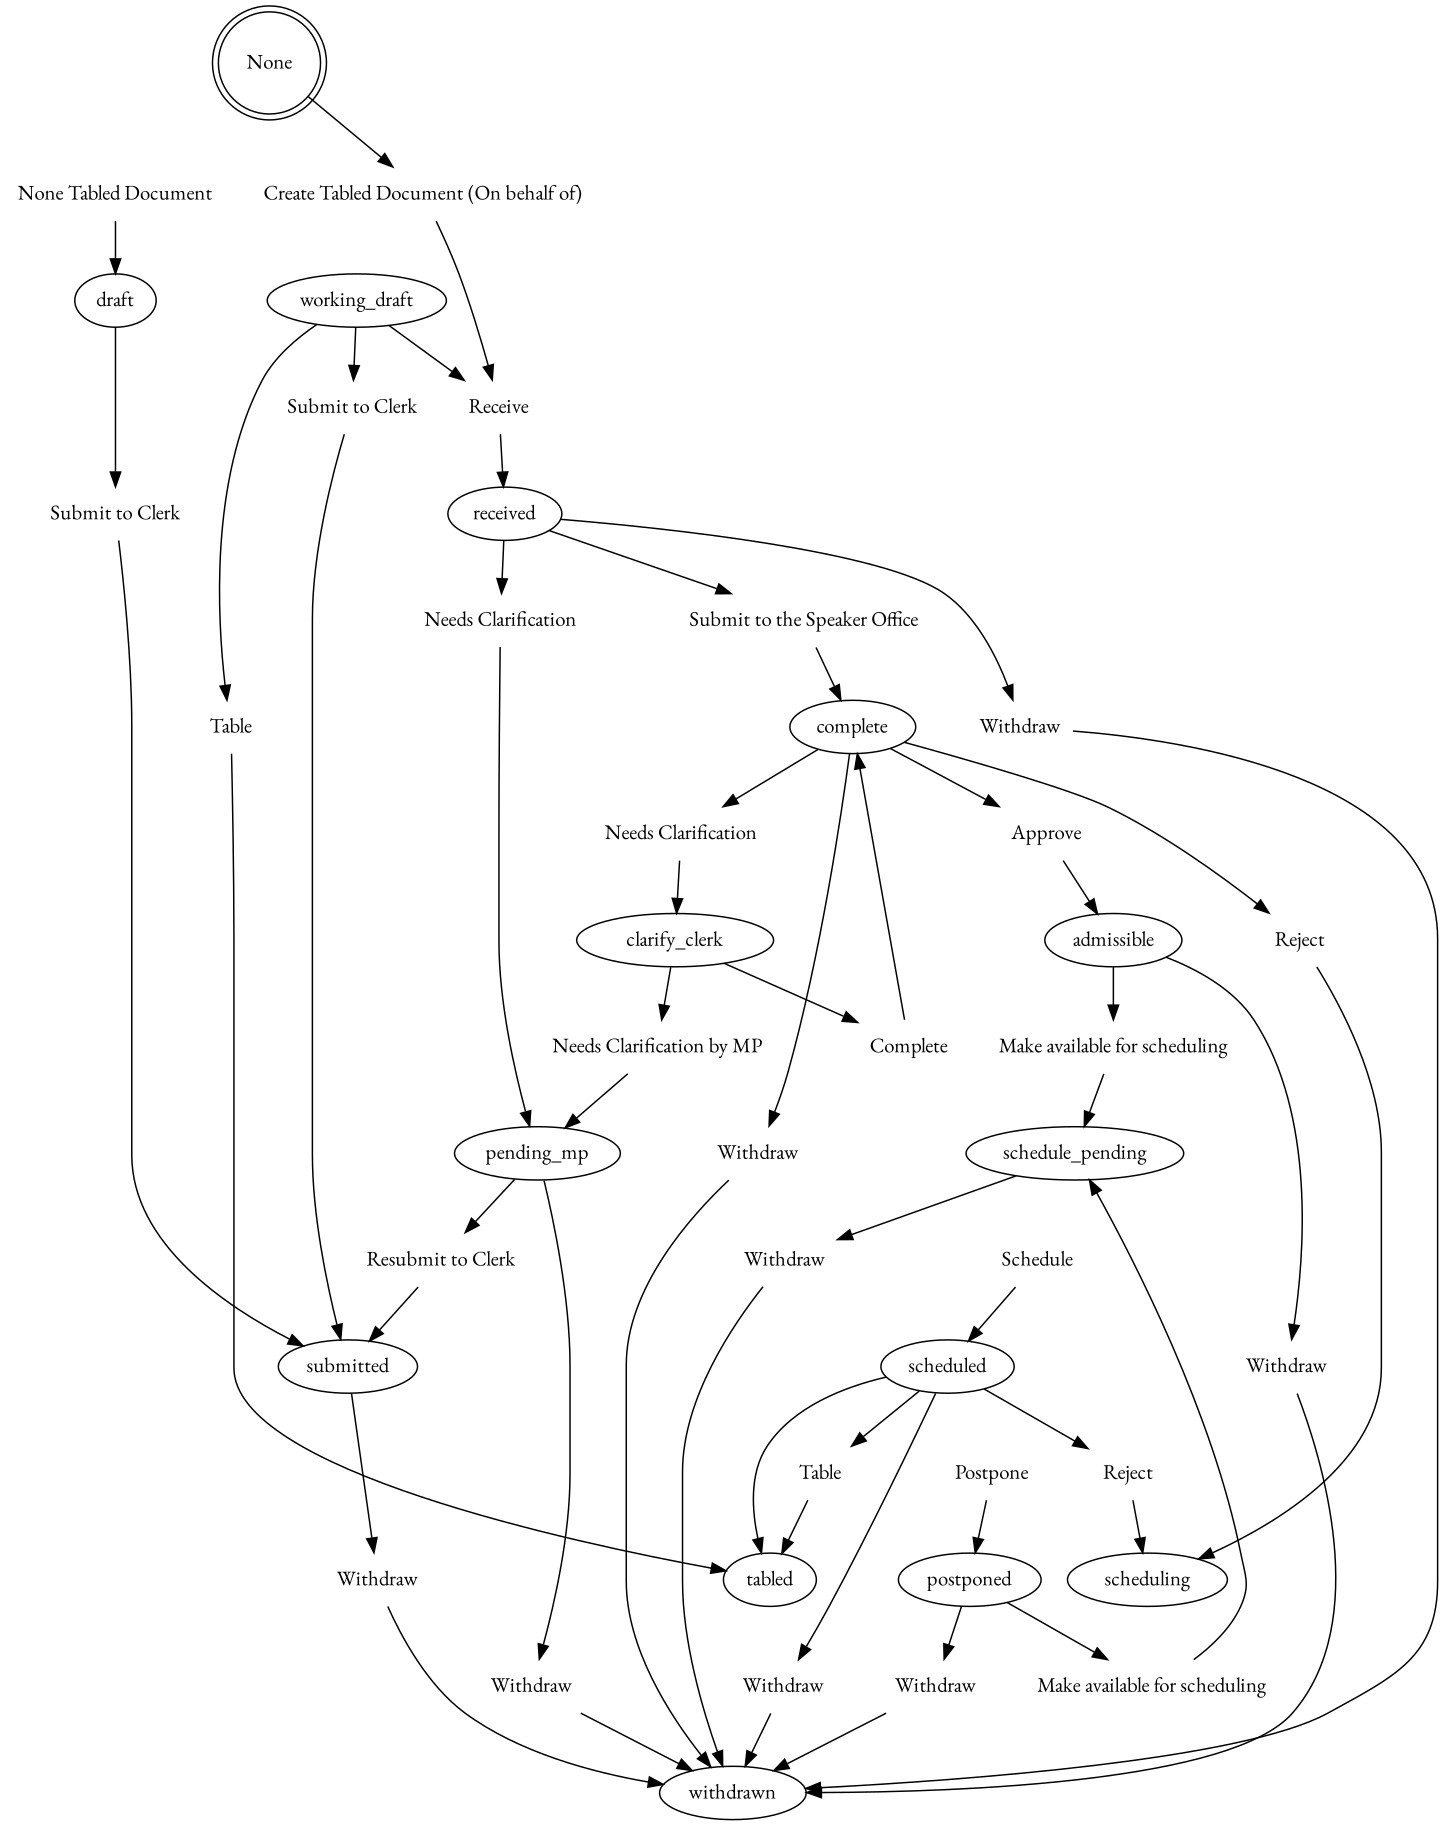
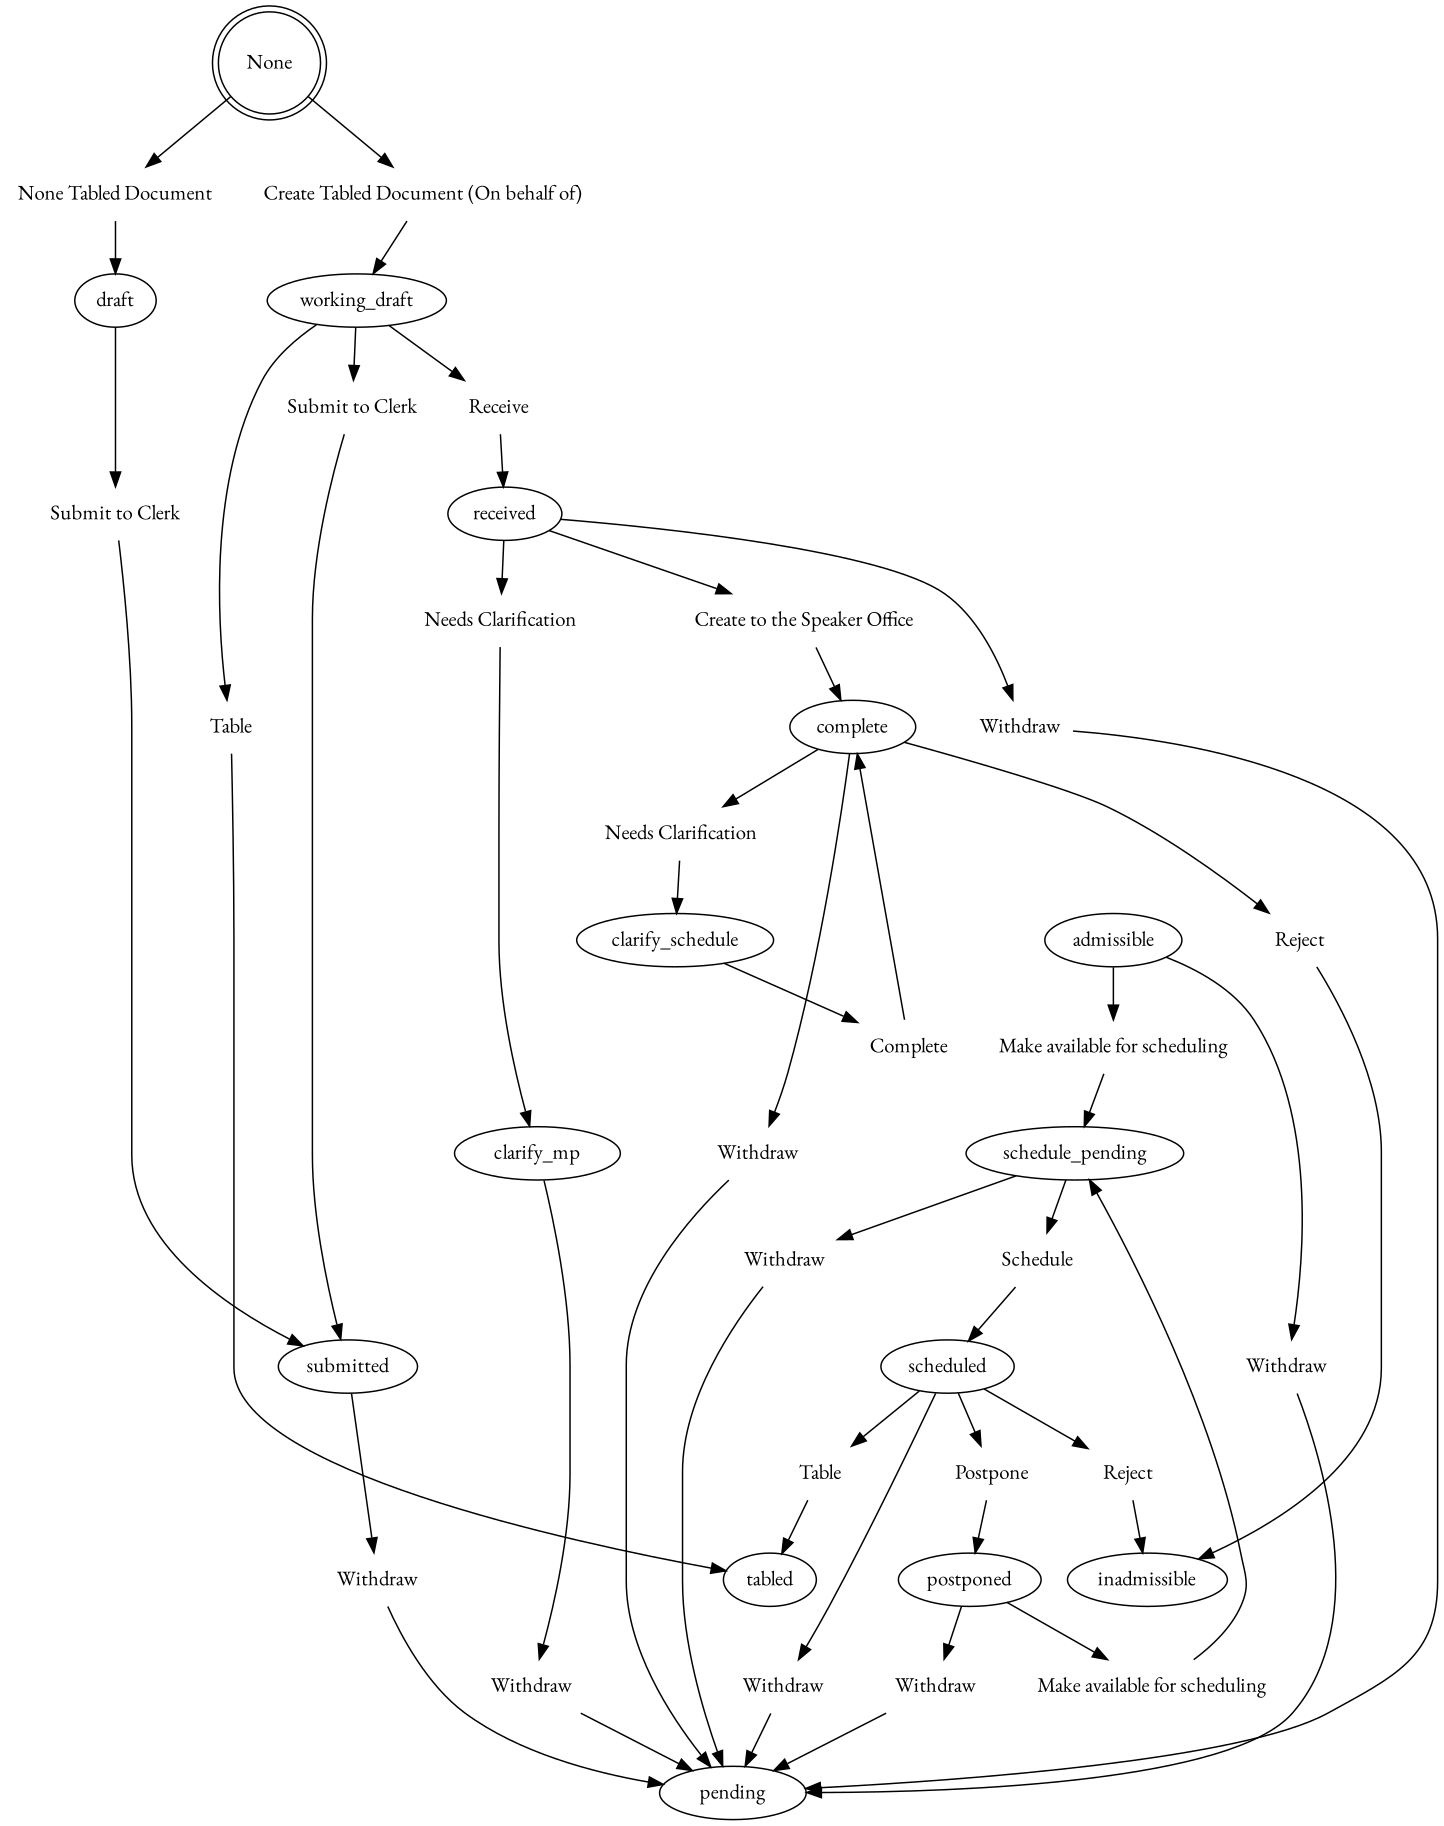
edge "None" -> "None Tabled Document": added
edge "Create Tabled Document (On behalf of)" -> "Receive": now "Create Tabled Document (On behalf of)" -> "working_draft"
node "Submit to the Speaker Office": label "Submit to the Speaker Office" -> "Create to the Speaker Office"
node "Approve": removed
node "clarify_clerk": label "clarify_clerk" -> "clarify_schedule"
node "Needs Clarification by MP": removed
node "pending_mp": label "pending_mp" -> "clarify_mp"
edge "schedule_pending" -> "Schedule": added
node "Resubmit to Clerk": removed
edge "scheduled" -> "tabled": now "scheduled" -> "Postpone"
node "scheduling": label "scheduling" -> "inadmissible"
node "withdrawn": label "withdrawn" -> "pending"
